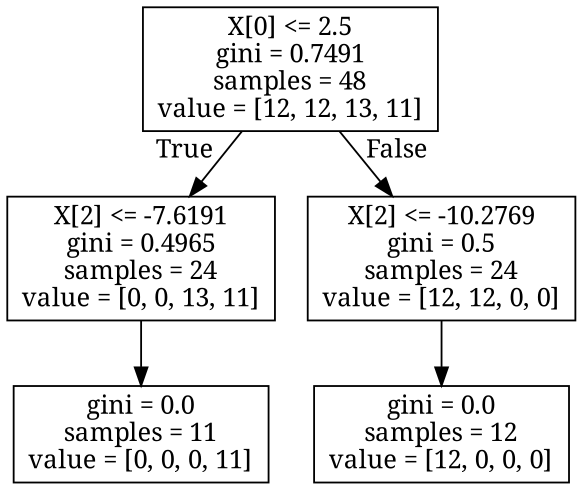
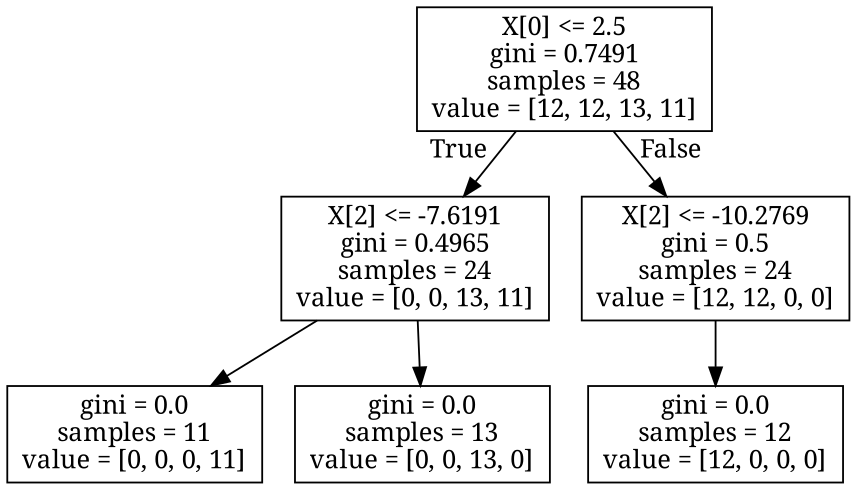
node "gini = 0.0 samples = 13 value = [0, 0, 13, 0]": added
